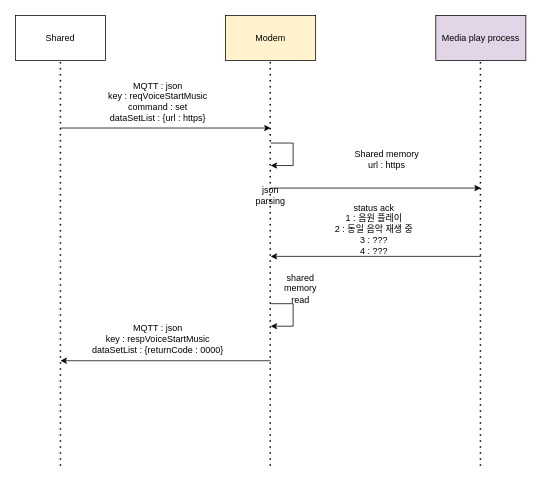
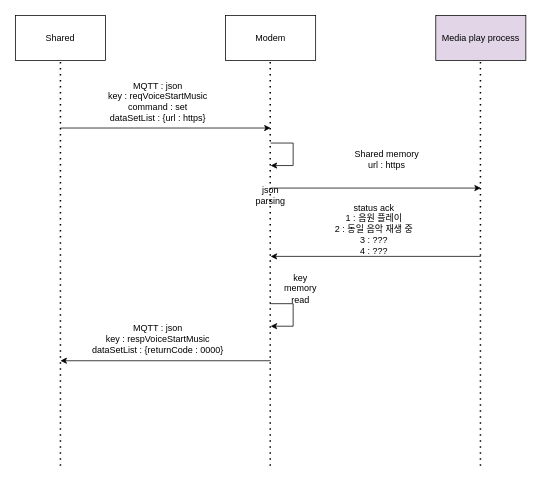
node "Modem": fillcolor #fff2cc -> #ffffff
node "shared memory read": label "shared memory read" -> "key memory read"
